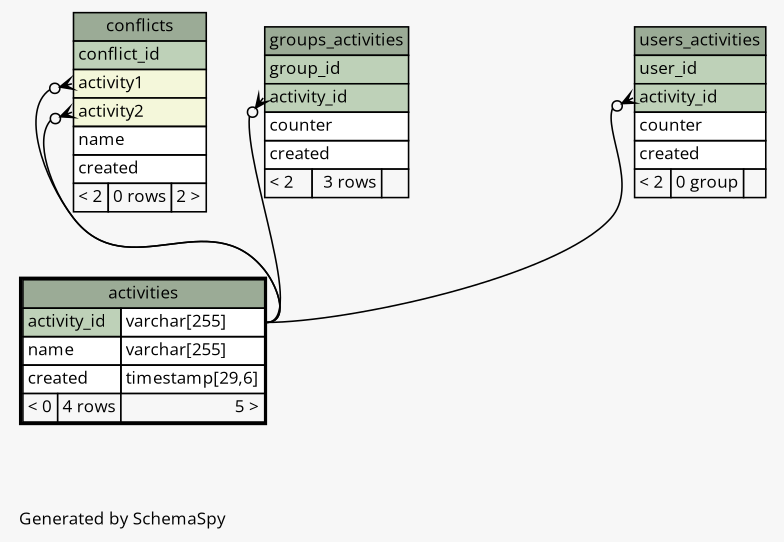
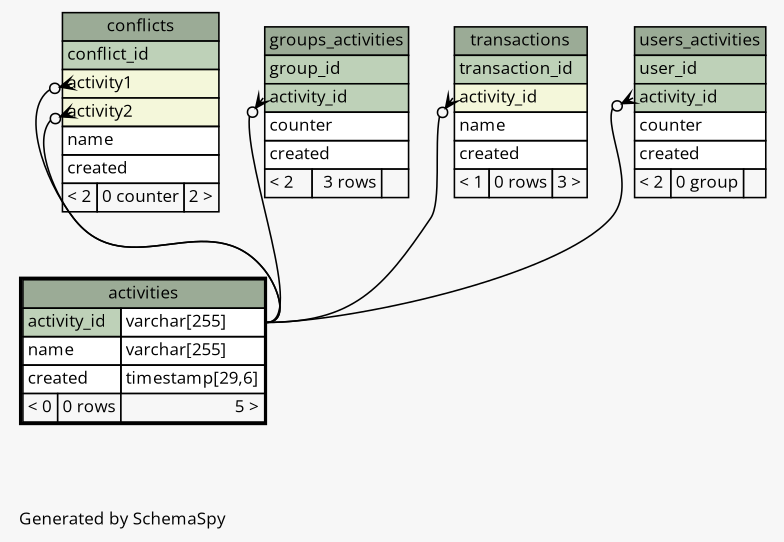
node "transactions": added
node "conflicts": text "0 rows" -> "0 counter"
node "activities": text "4 rows" -> "0 rows"
